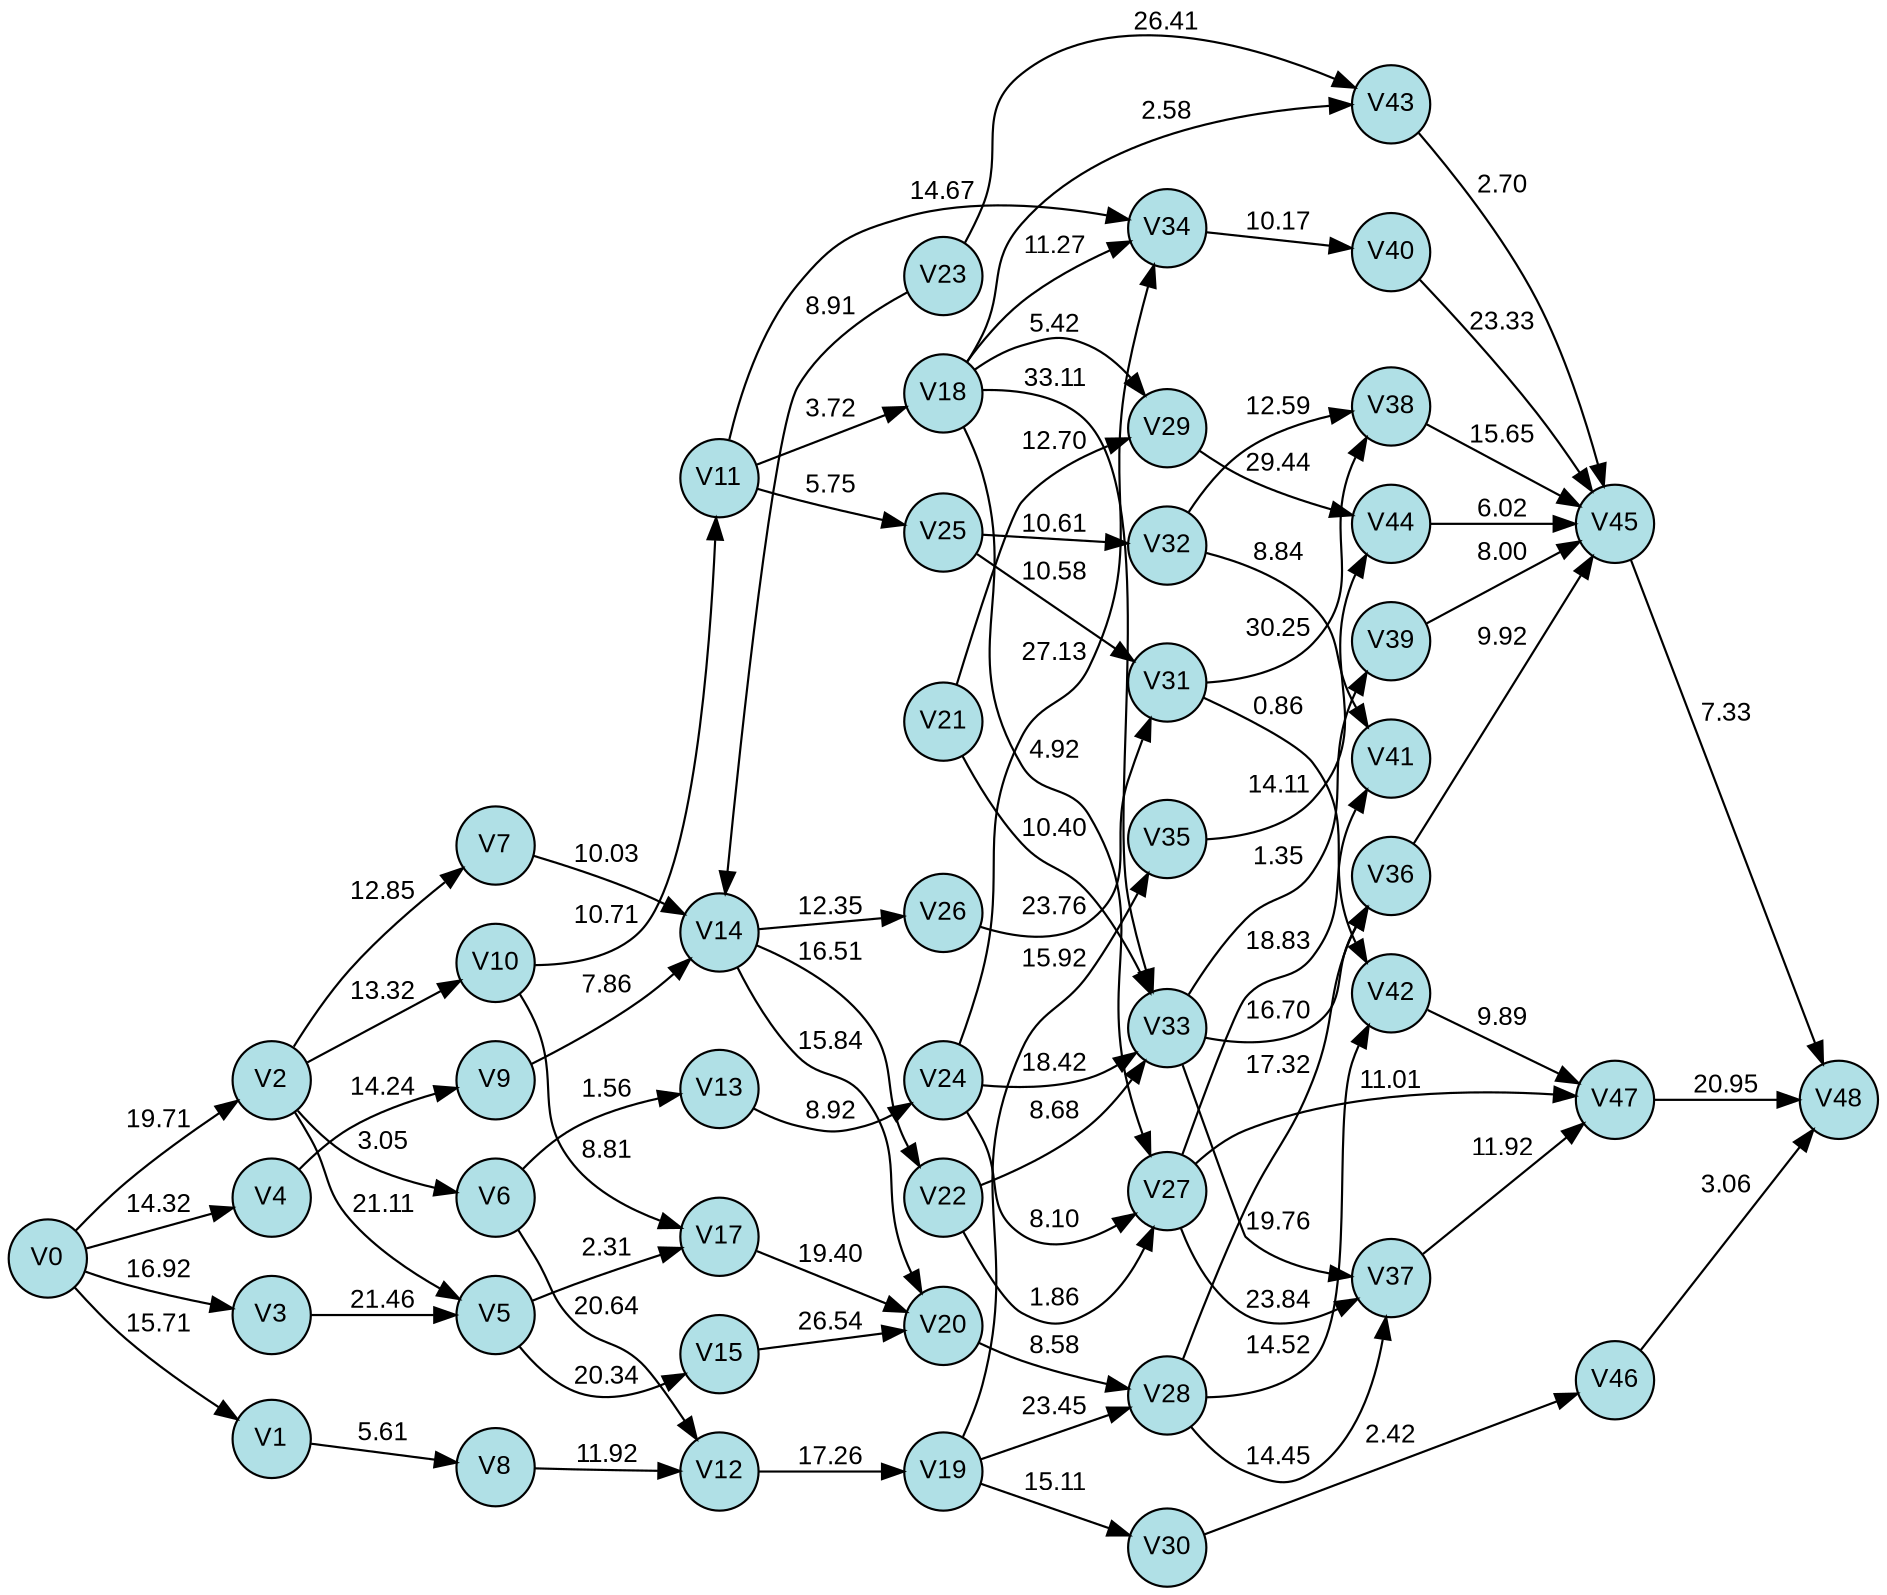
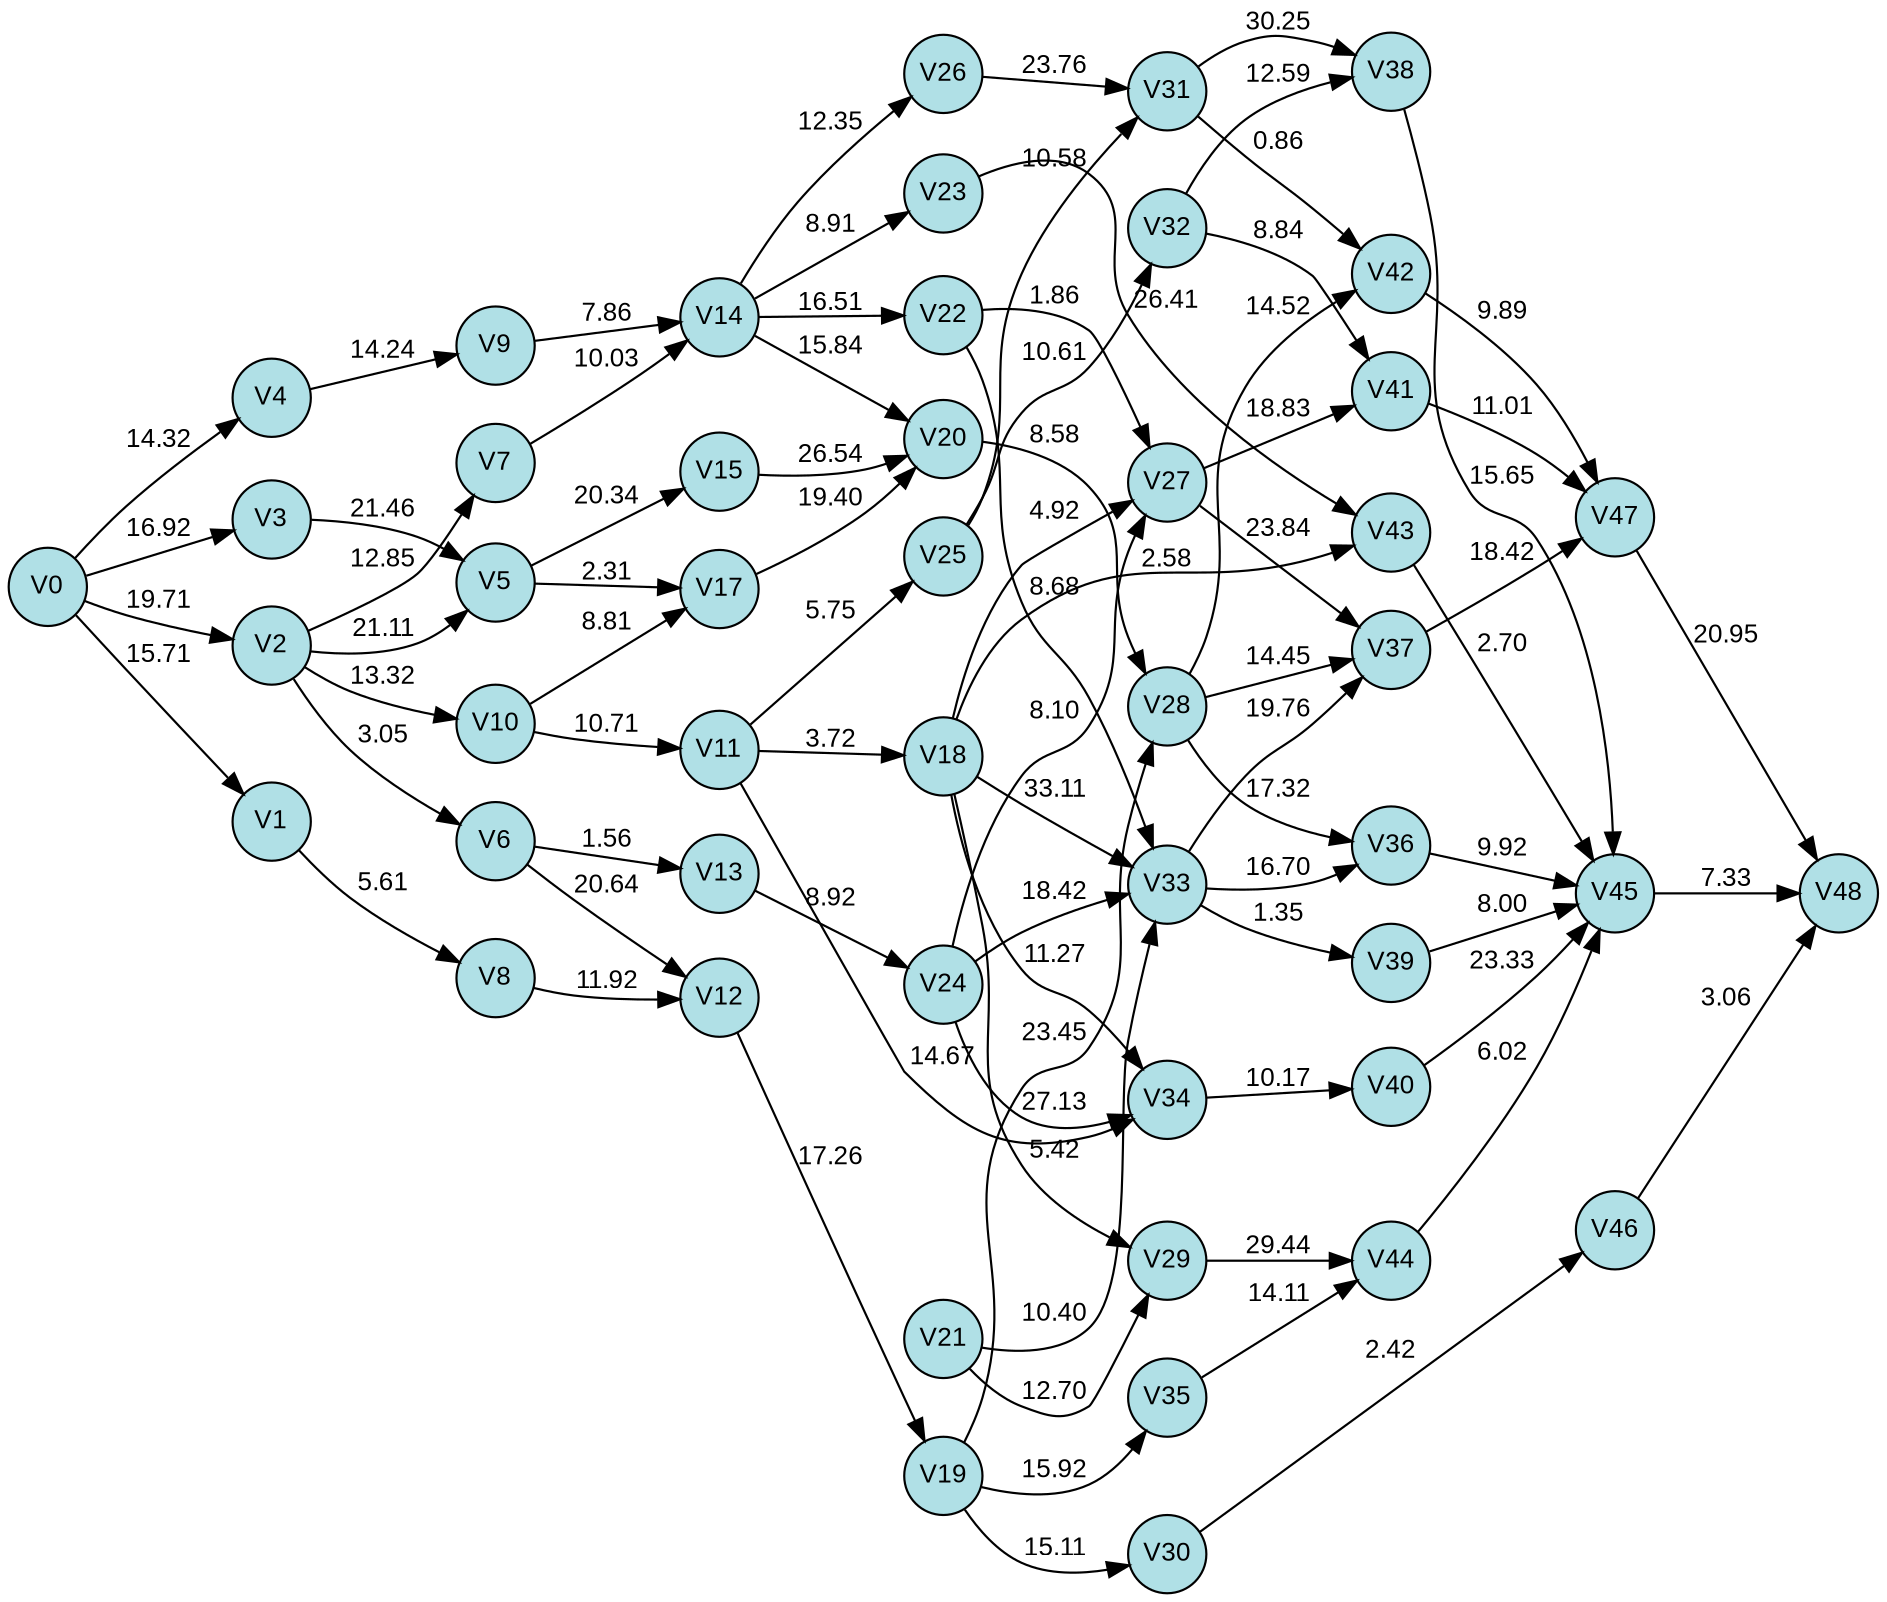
edge "V23" -> "V14": reversed
edge "V27" -> "V47": now "V41" -> "V47"
edge "V37" -> "V47": label "11.92" -> "18.42"
